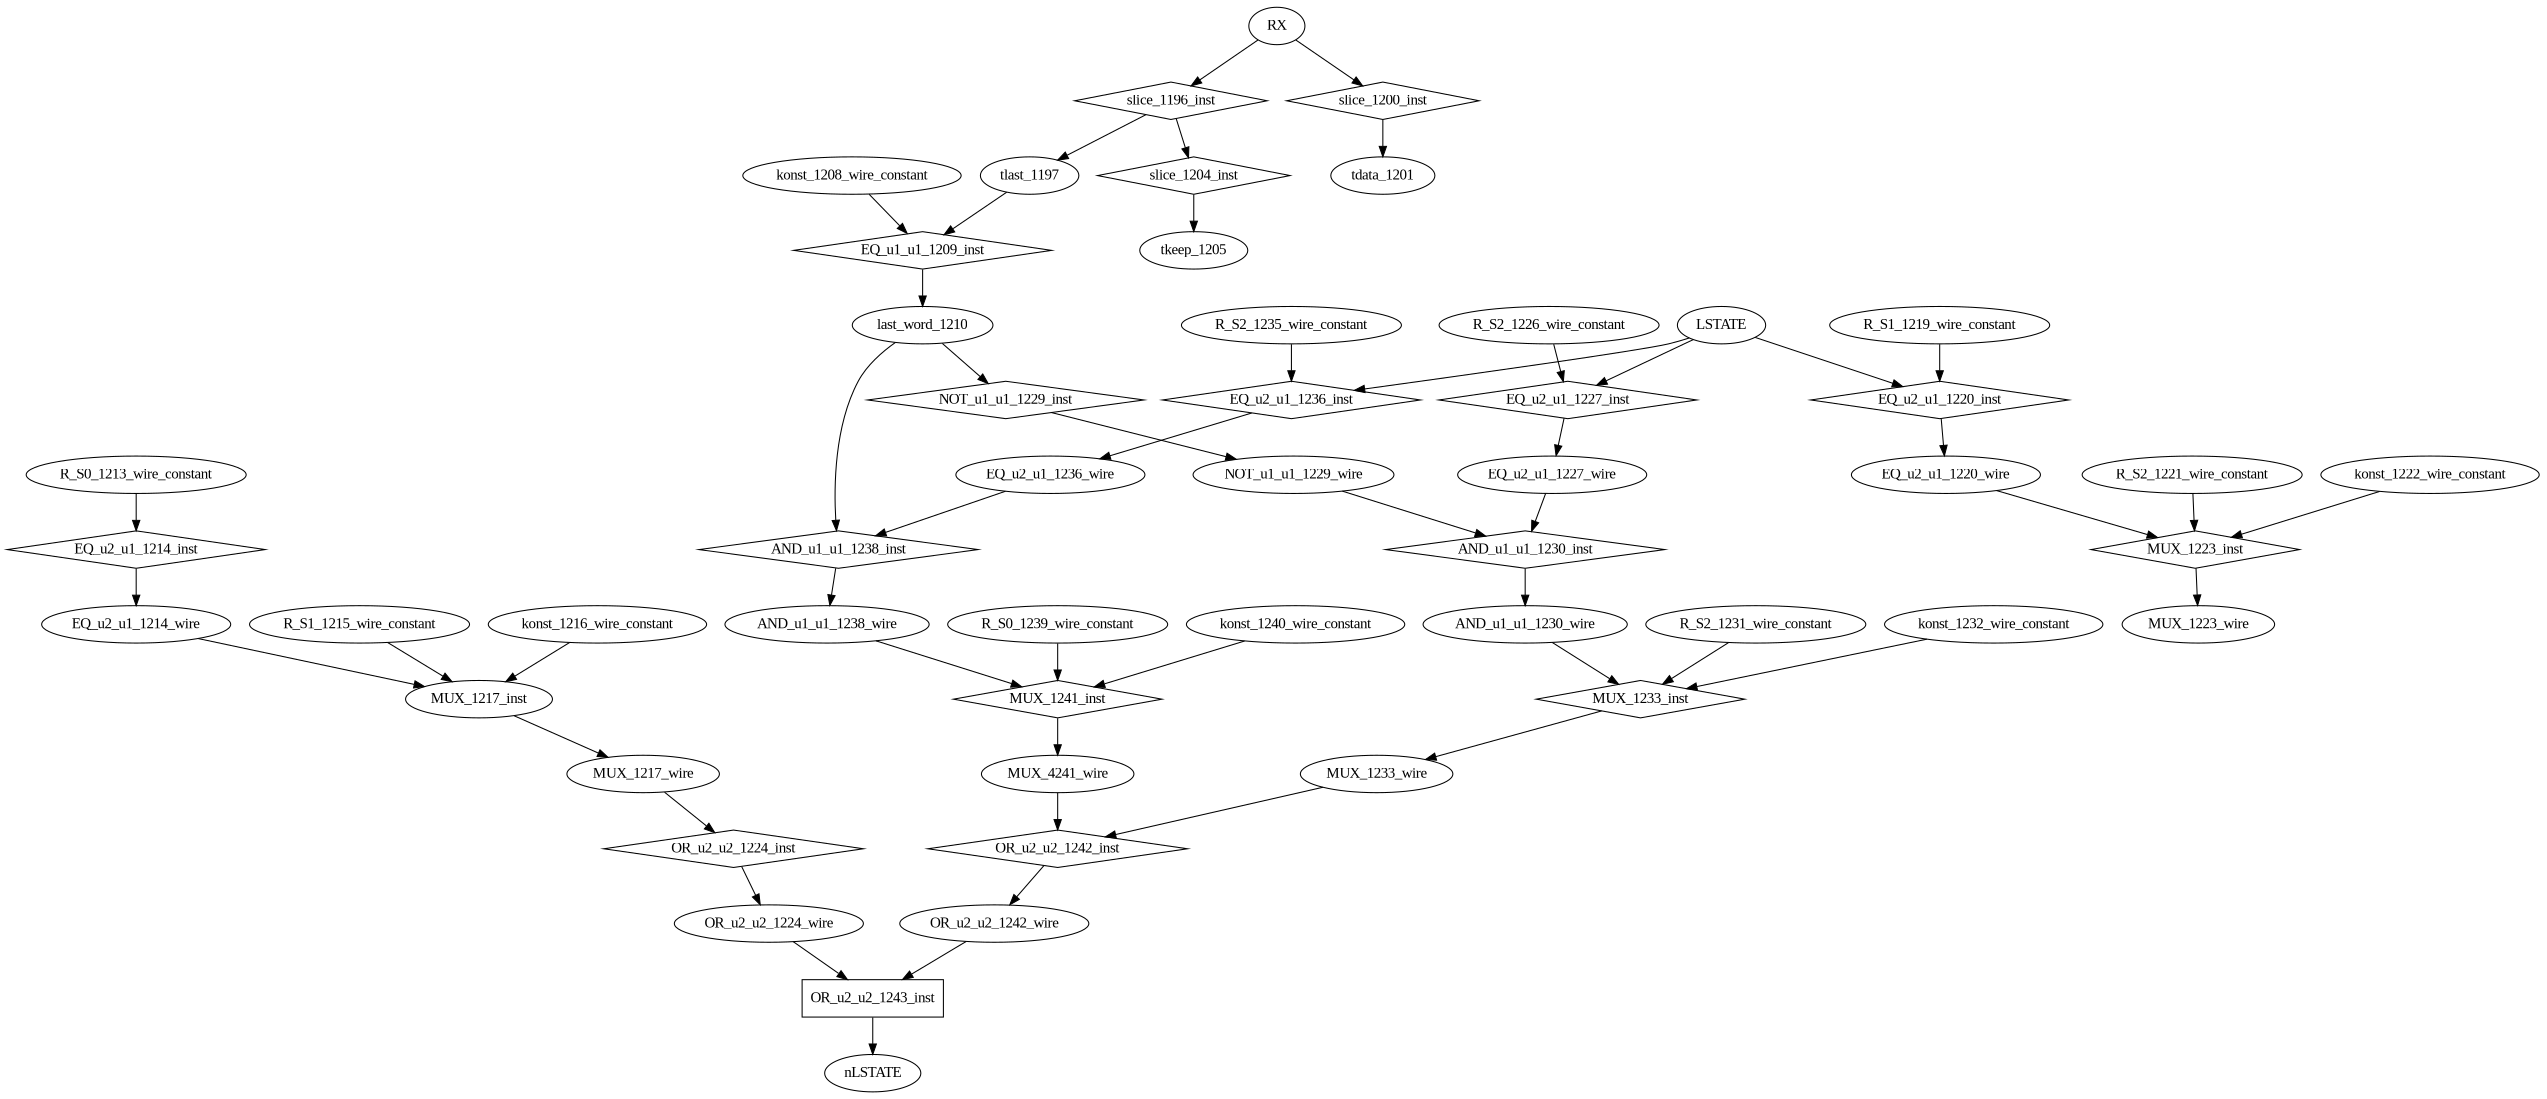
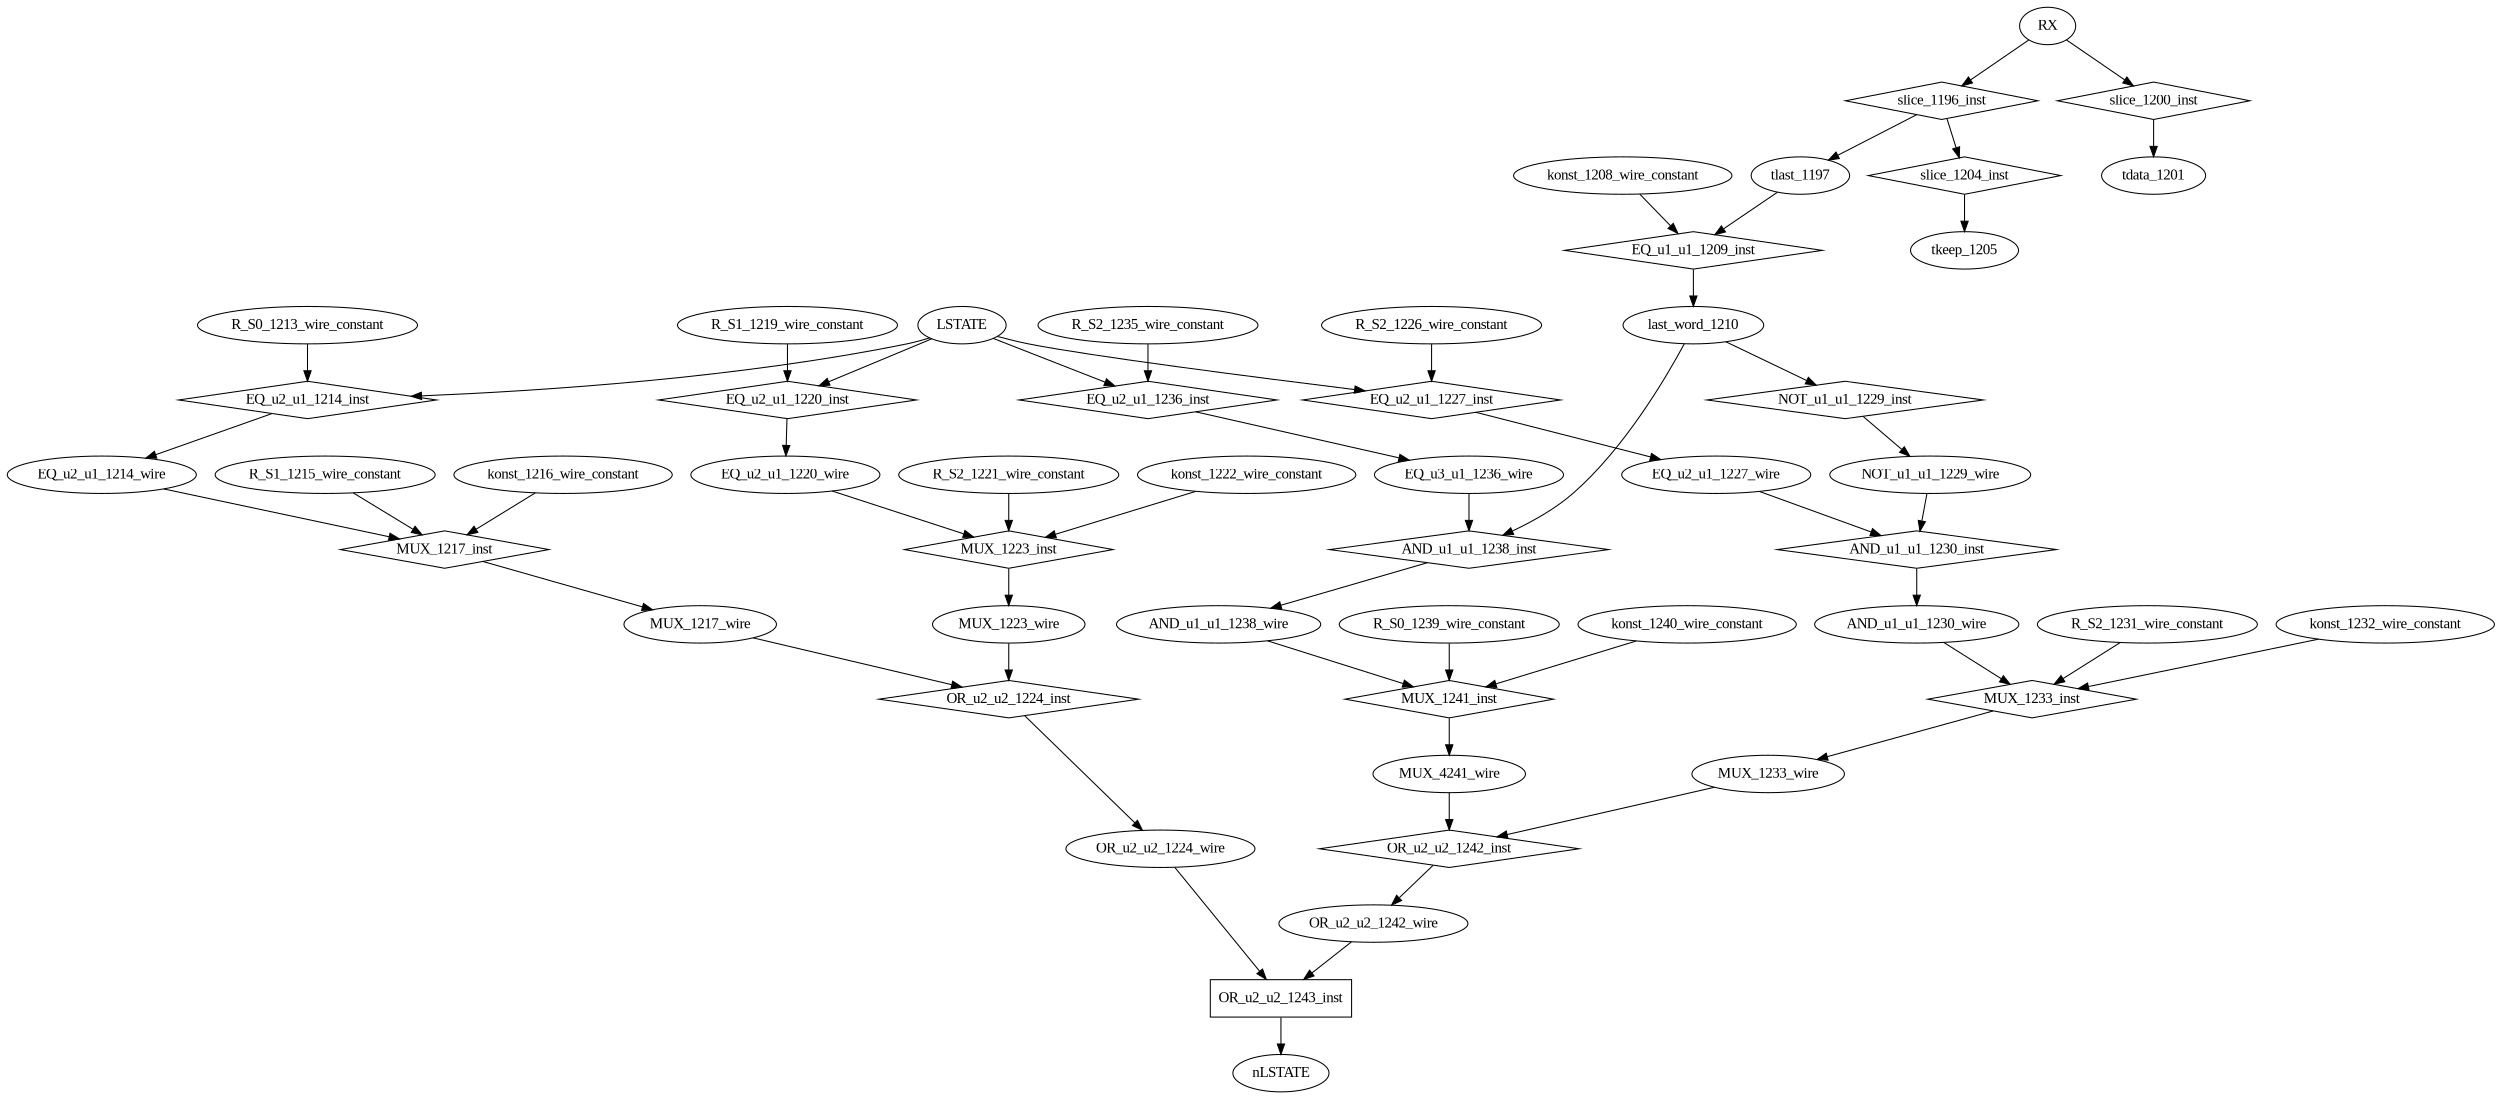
edge "LSTATE" -> "EQ_u2_u1_1214_inst": added
node "EQ_u2_u1_1236_wire": label "EQ_u2_u1_1236_wire" -> "EQ_u3_u1_1236_wire"
edge "MUX_1223_wire" -> "OR_u2_u2_1224_inst": added
node "MUX_1217_inst": shape ellipse -> diamond
